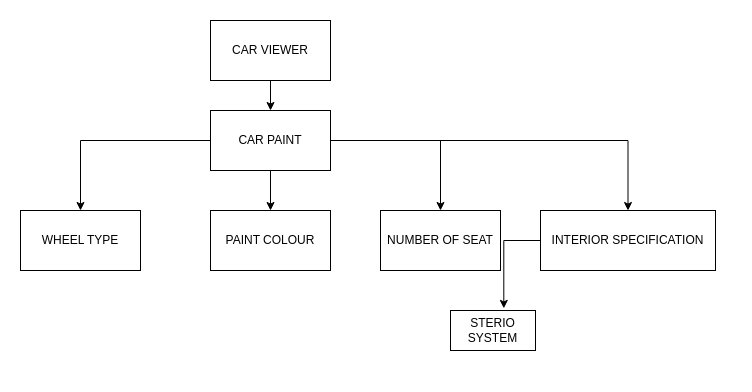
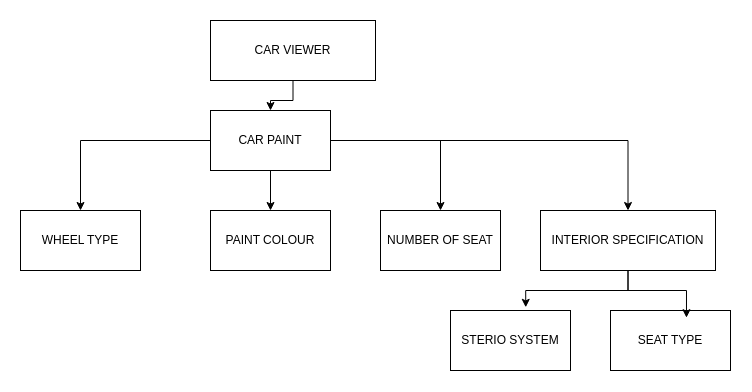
node "CAR VIEWER": size 120x60 -> 165x60
edge "INTERIOR SPECIFICATION" -> "SEAT TYPE": added
node "STERIO SYSTEM": size 85x40 -> 120x60
node "SEAT TYPE": added
